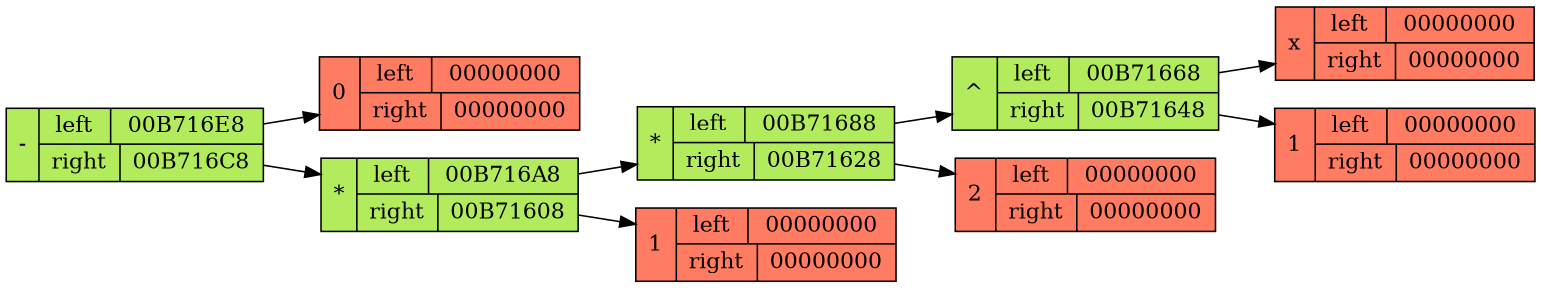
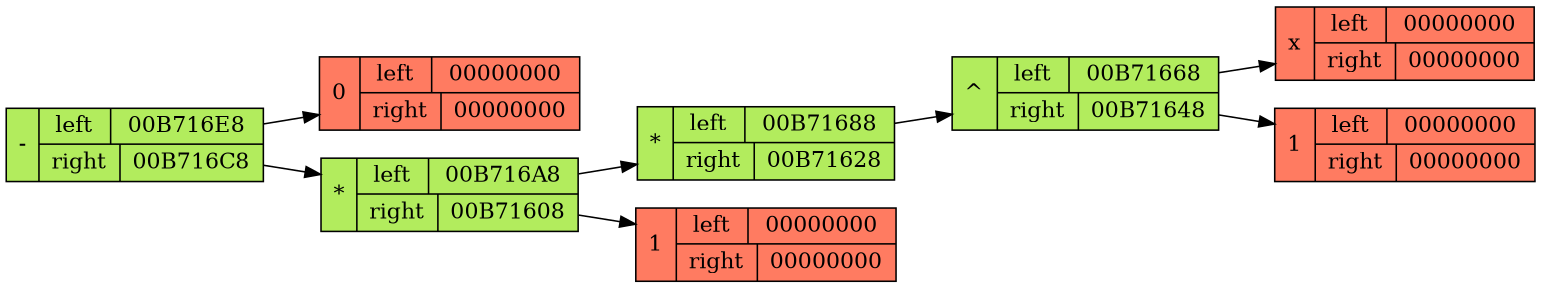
node "2": removed
